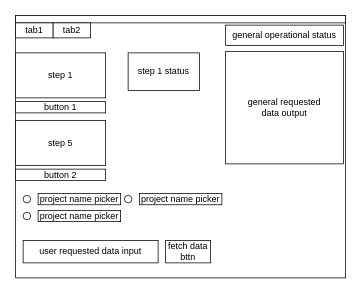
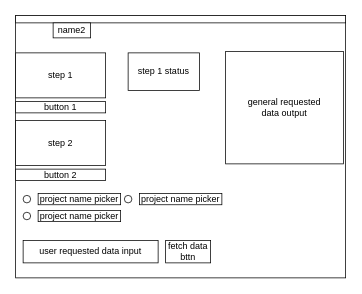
node "tab1": removed
node "tab2": label "tab2" -> "name2"
node "general operational status": removed
node "step 5": label "step 5" -> "step 2"
